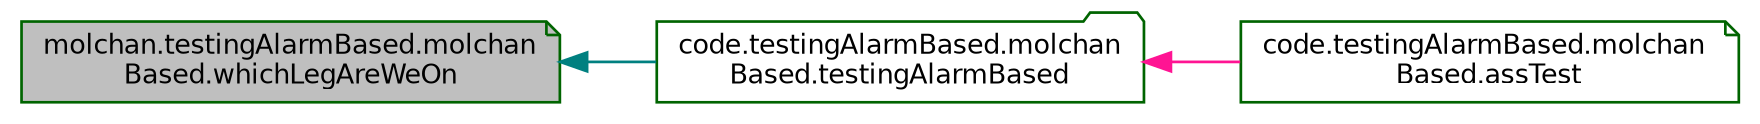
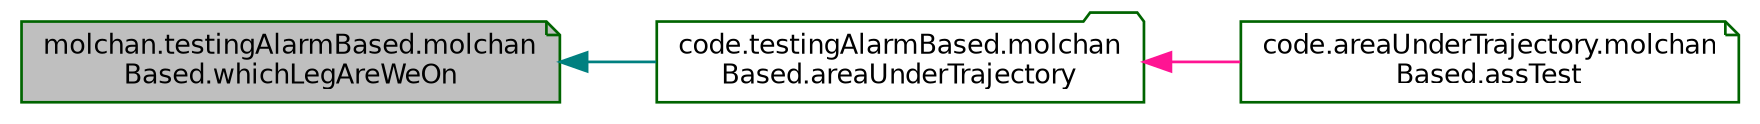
node "code.testingAlarmBased.molchan Based.testingAlarmBased": label "code.testingAlarmBased.molchan Based.testingAlarmBased" -> "code.testingAlarmBased.molchan Based.areaUnderTrajectory"
node "code.testingAlarmBased.molchan Based.assTest": label "code.testingAlarmBased.molchan Based.assTest" -> "code.areaUnderTrajectory.molchan Based.assTest"
